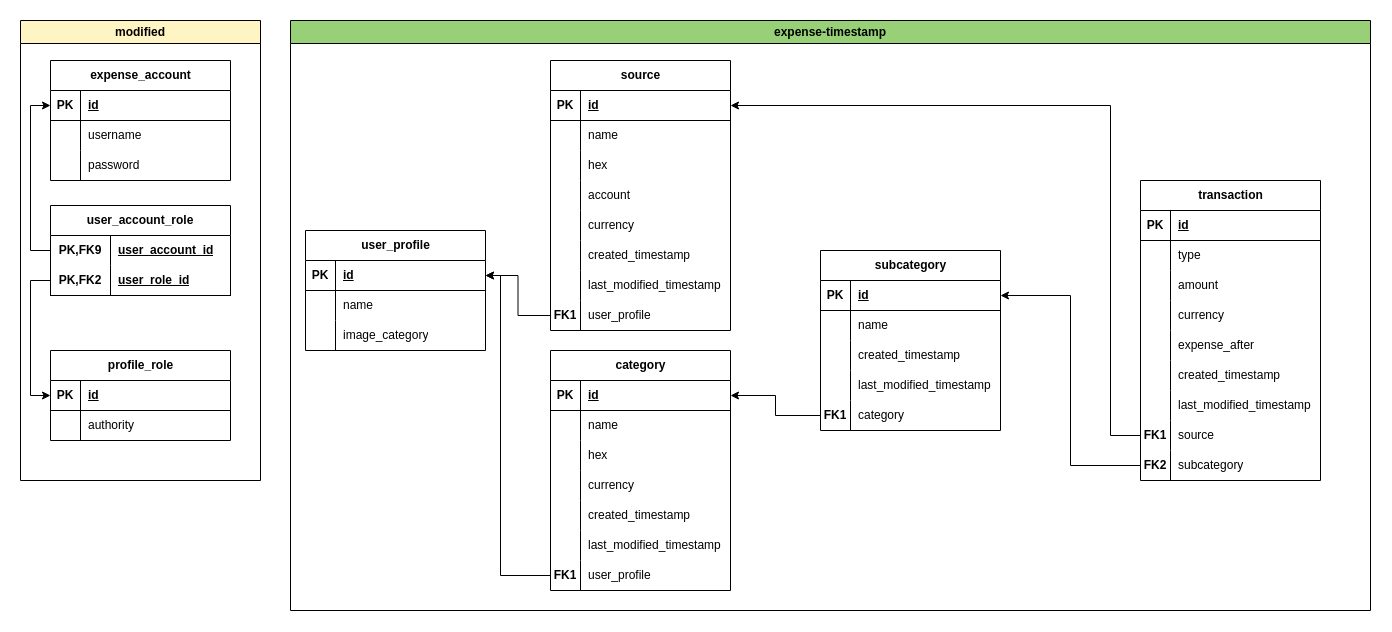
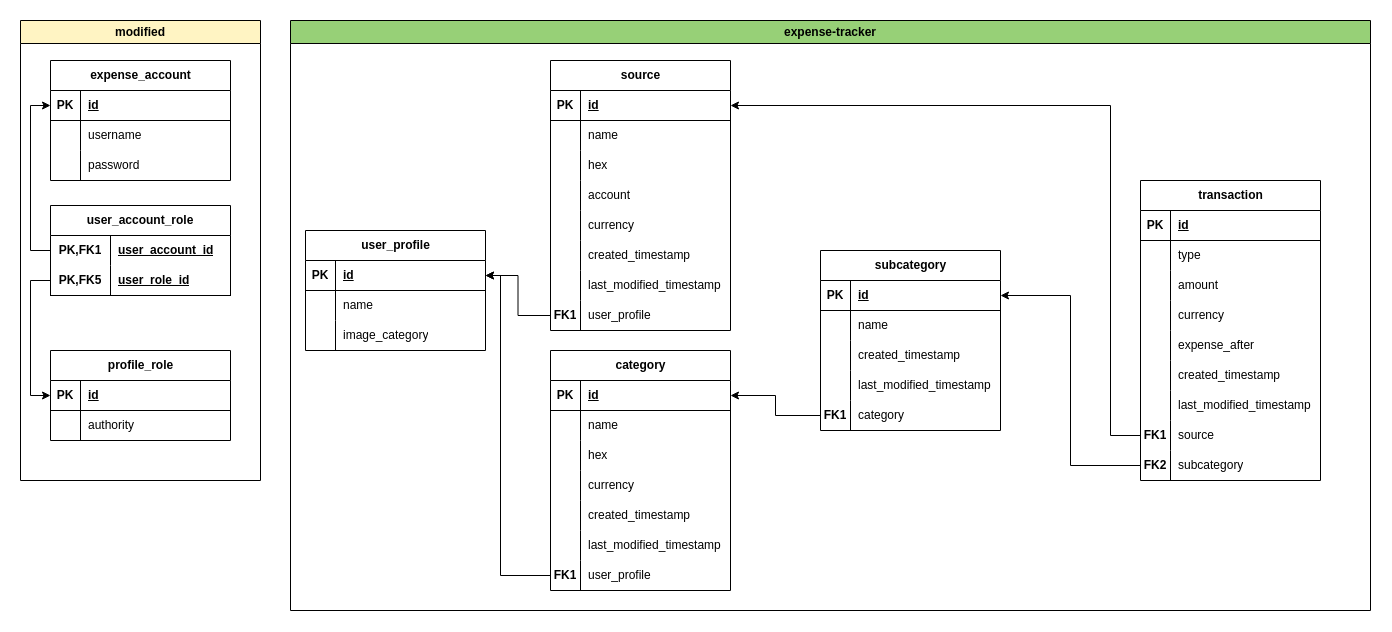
node "expense-timestamp": label "expense-timestamp" -> "expense-tracker"
node "PK,FK9": label "PK,FK9" -> "PK,FK1"
node "PK,FK2": label "PK,FK2" -> "PK,FK5"
